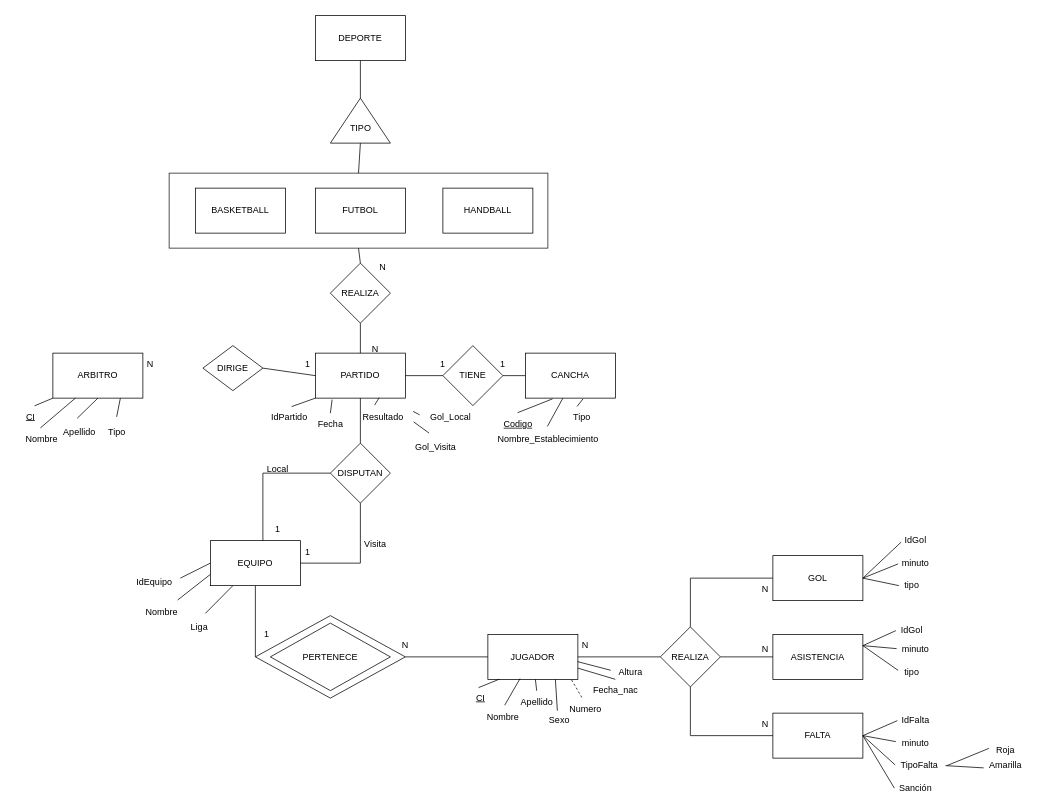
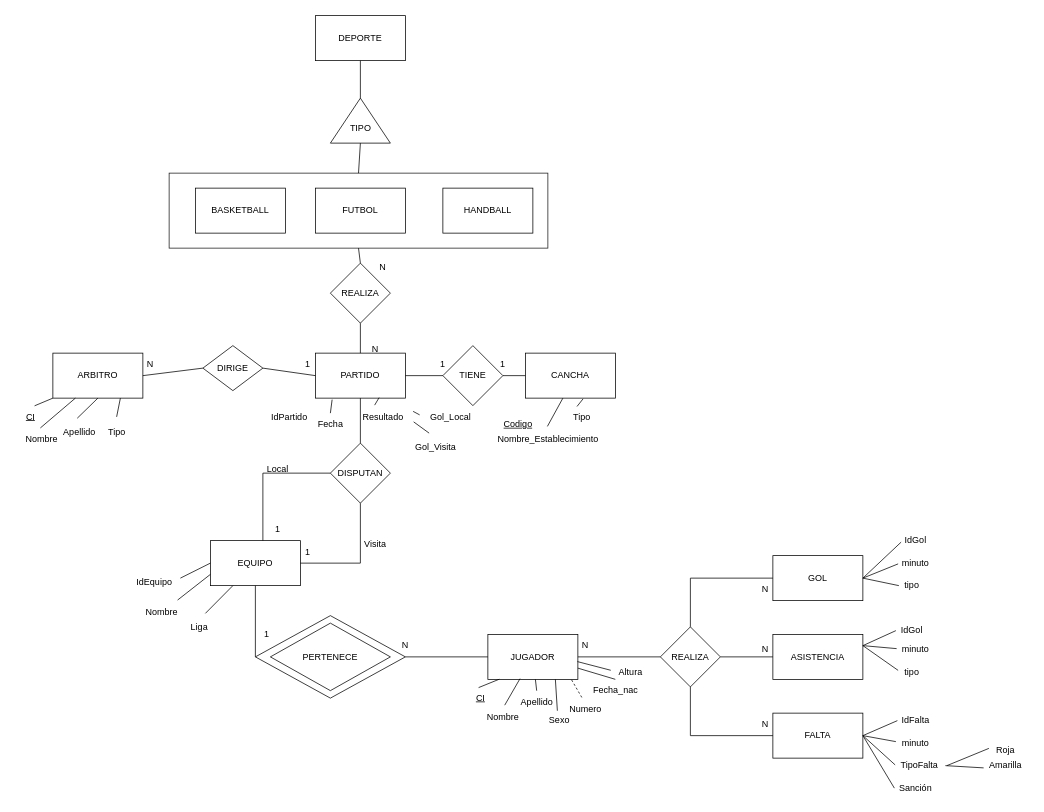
edge "DIRIGE" -- "ARBITRO": added
edge "PARTIDO" -- "IdPartido": removed
edge "CANCHA" -- "Codigo": removed
